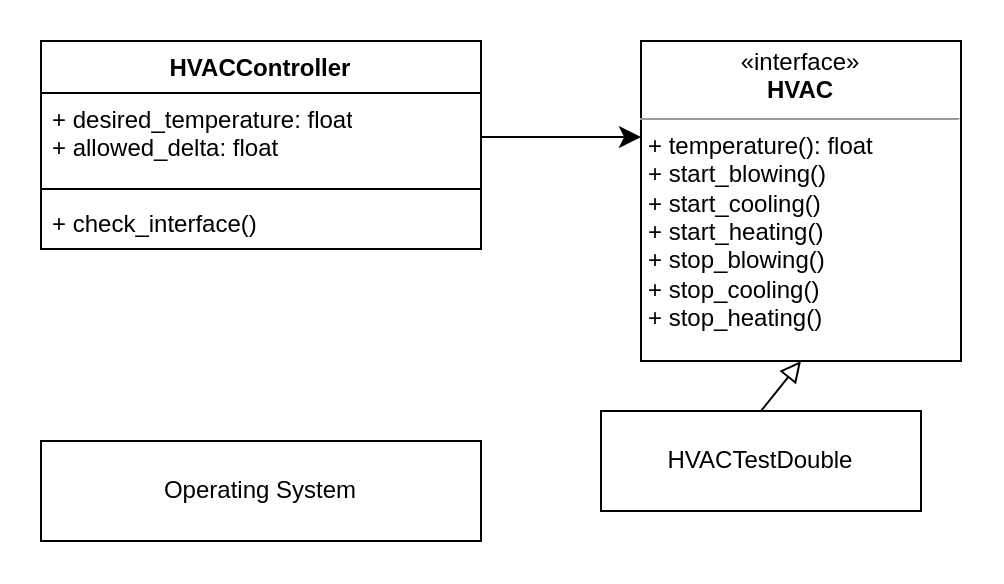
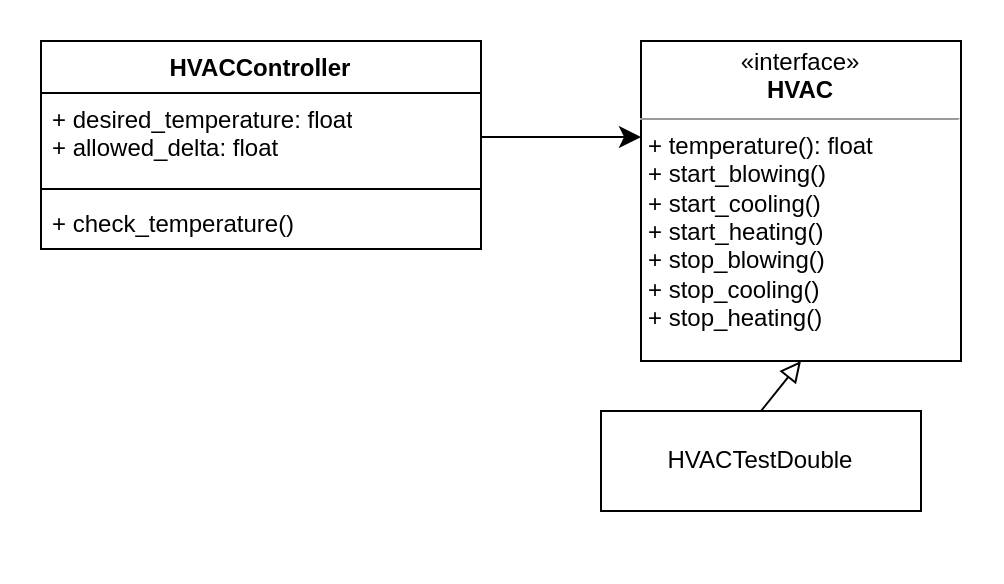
node "+ check_interface()": label "+ check_interface()" -> "+ check_temperature()"
node "Operating System": removed
